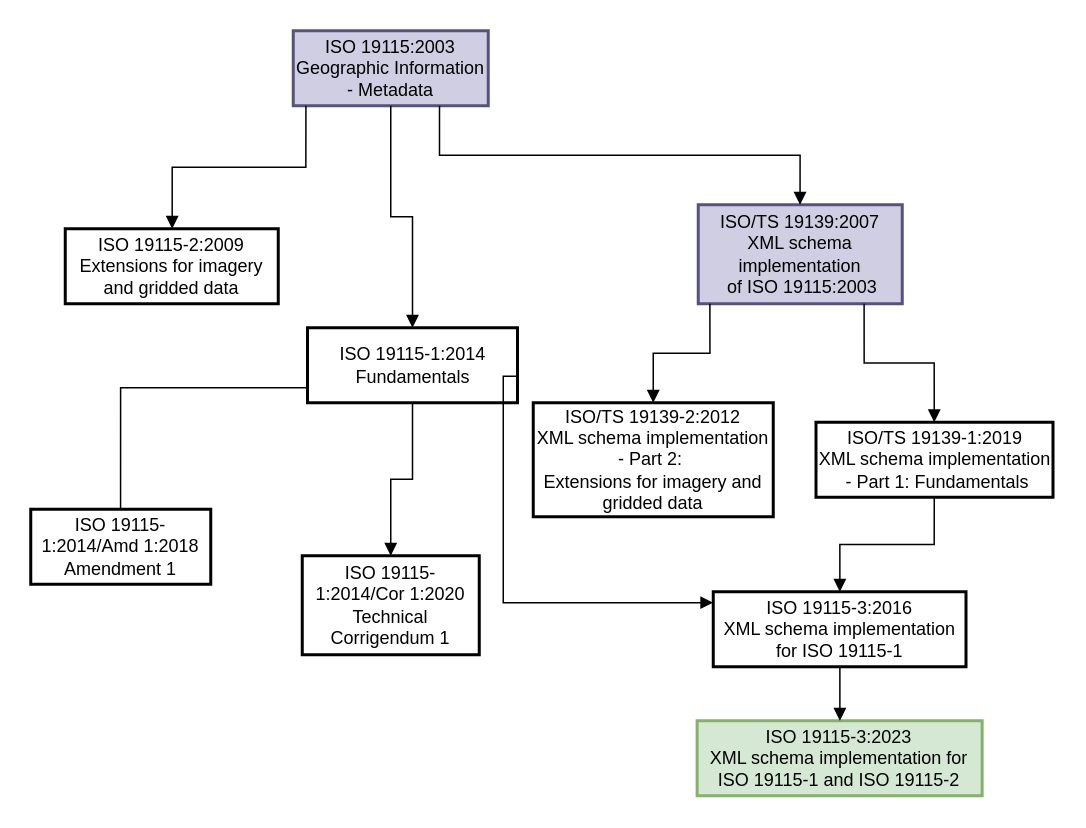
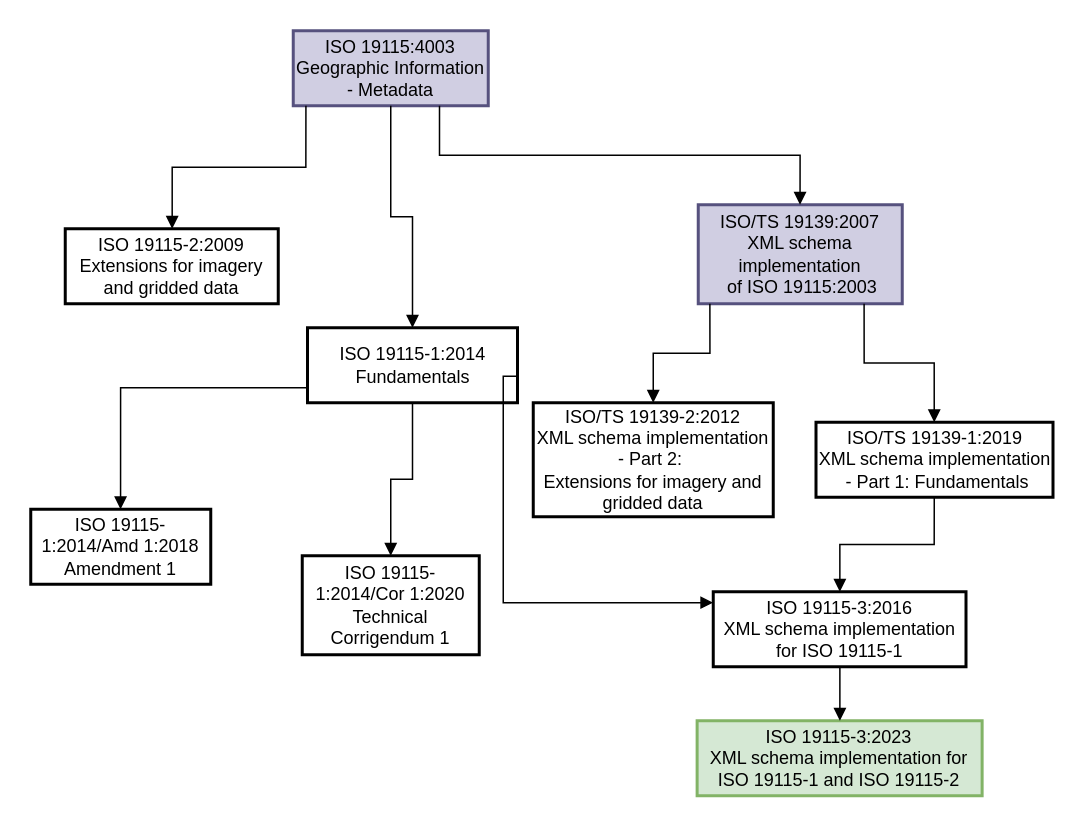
node "ISO 19115:2003 Geographic Information - Metadata": label "ISO 19115:2003 Geographic Information - Metadata" -> "ISO 19115:4003 Geographic Information - Metadata"
edge "ISO 19115-1:2014 Fundamentals" -- "ISO 19115-1:2014/Amd 1:2018 Amendment 1": arrowhead none -> block
